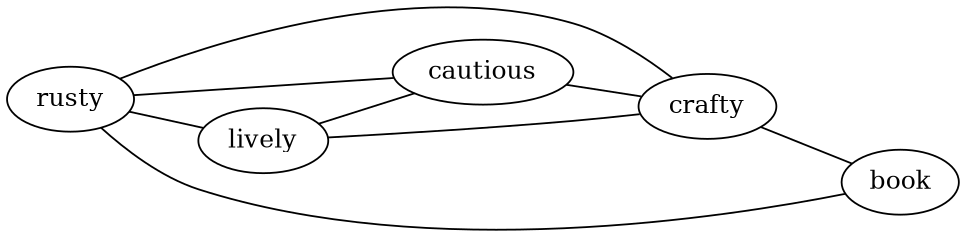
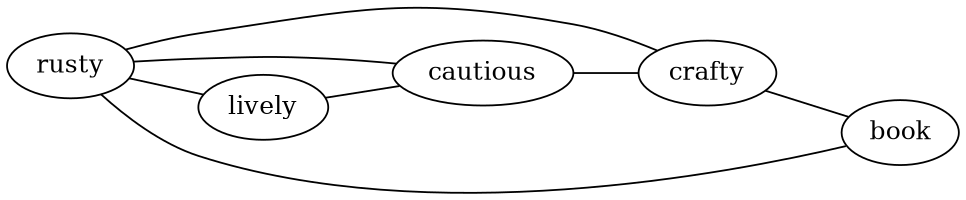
edge "crafty" -- "lively": removed
